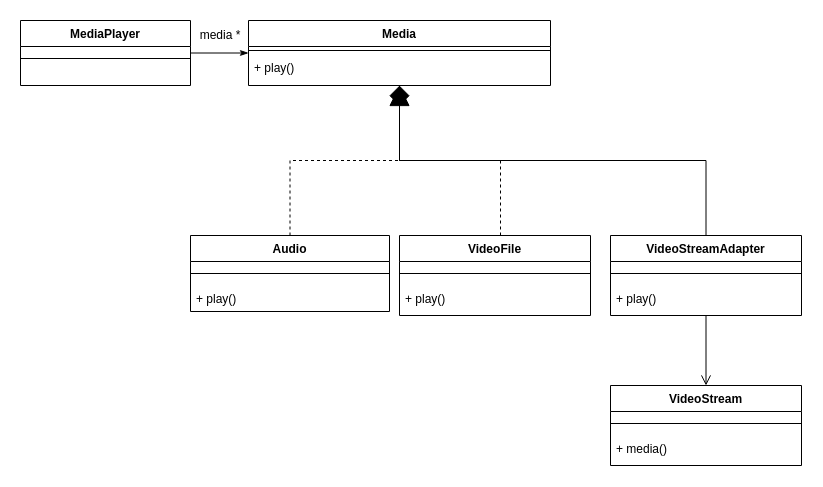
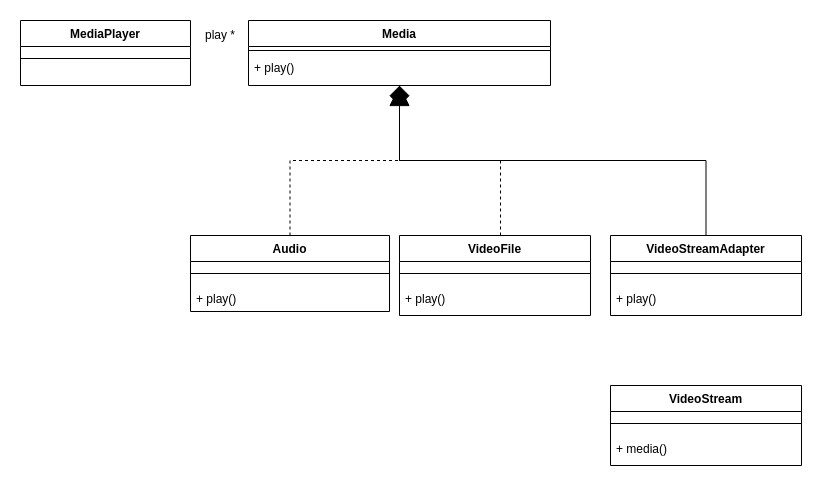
node "media *": label "media *" -> "play *"
edge "MediaPlayer" -> "Media": removed
edge "VideoStreamAdapter" -> "VideoStream": removed
